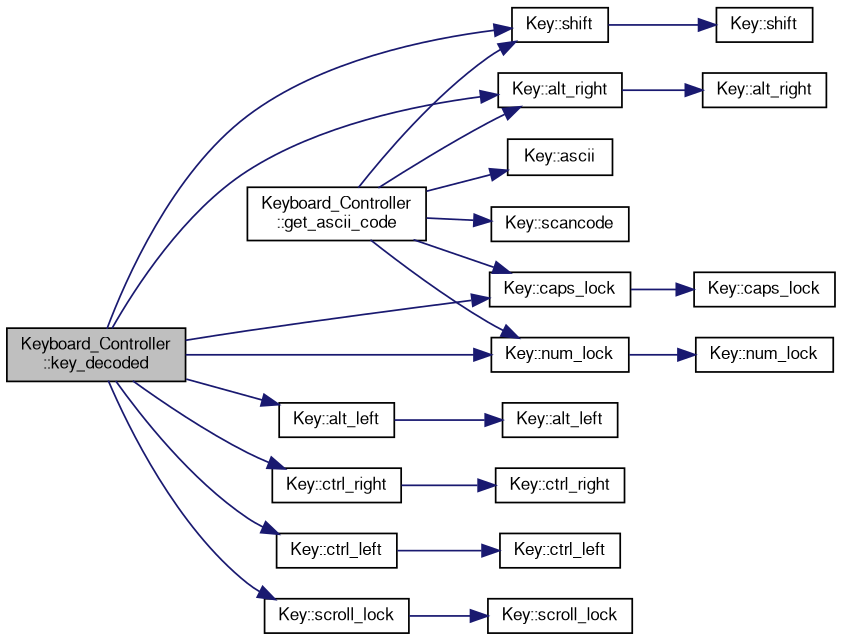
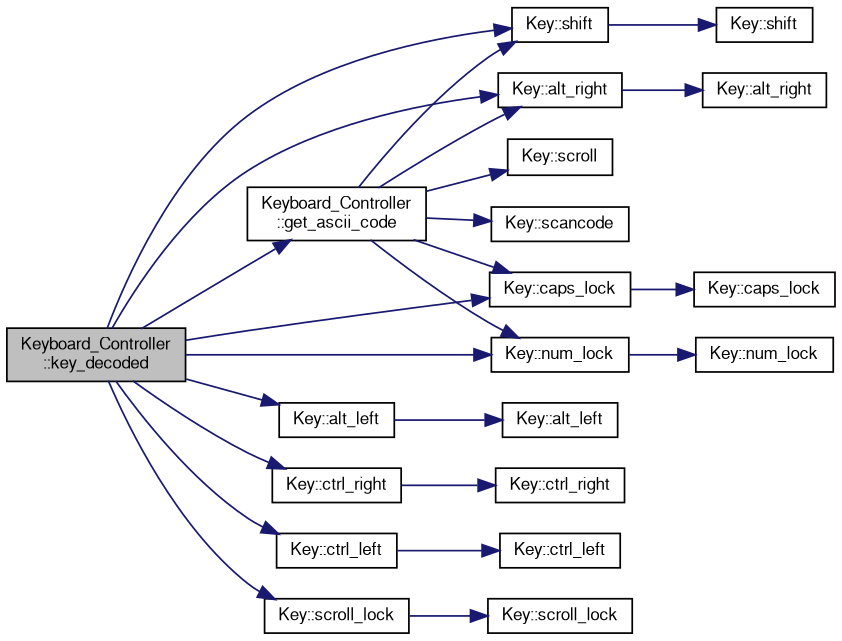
node "Key::ascii": label "Key::ascii" -> "Key::scroll"
edge "Keyboard_Controller ::key_decoded" -> "Keyboard_Controller ::get_ascii_code": added
